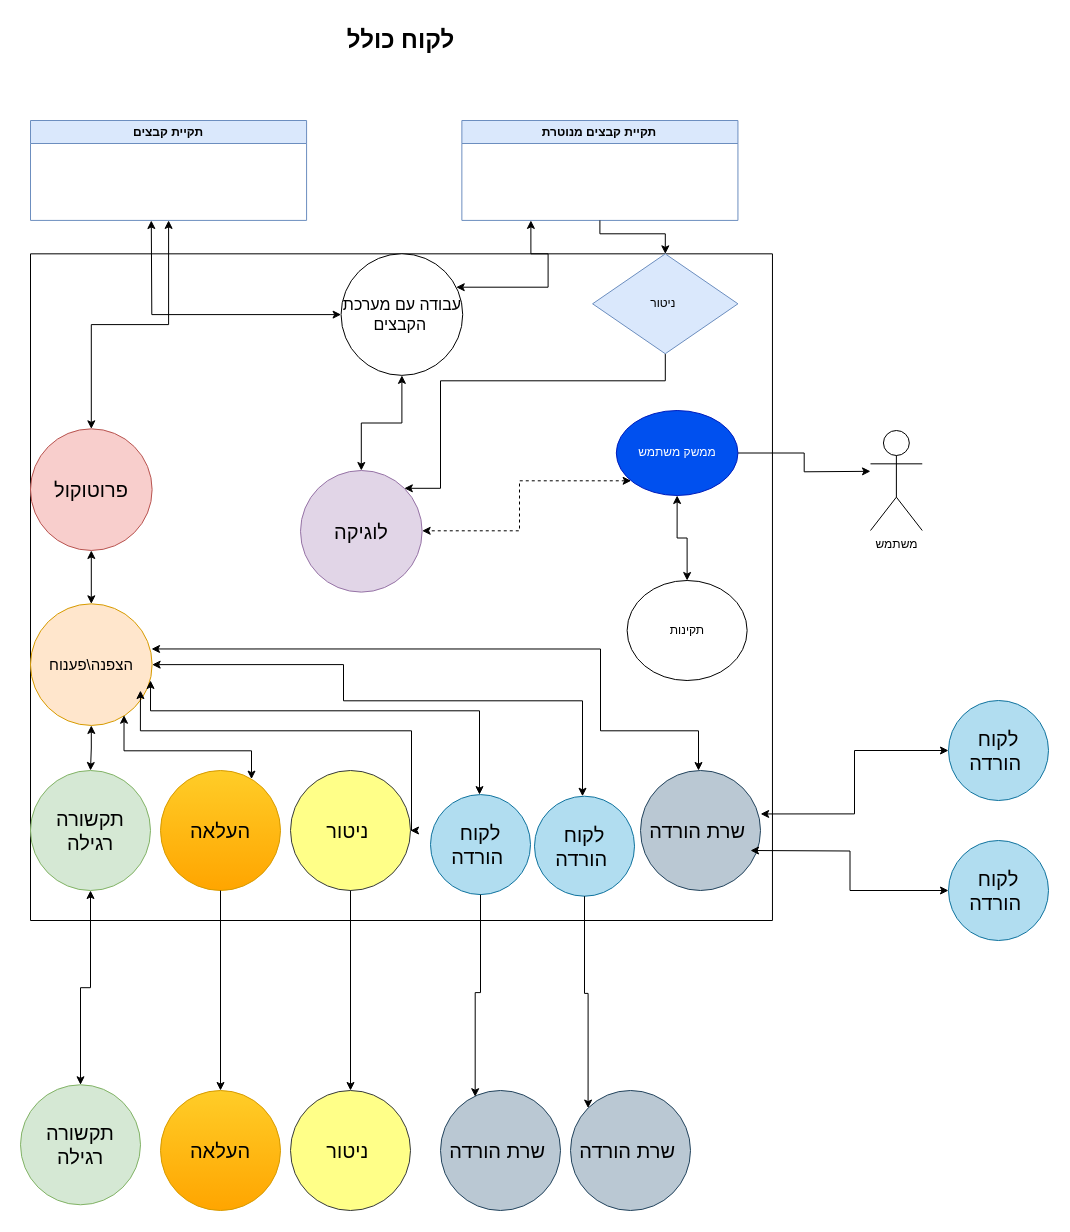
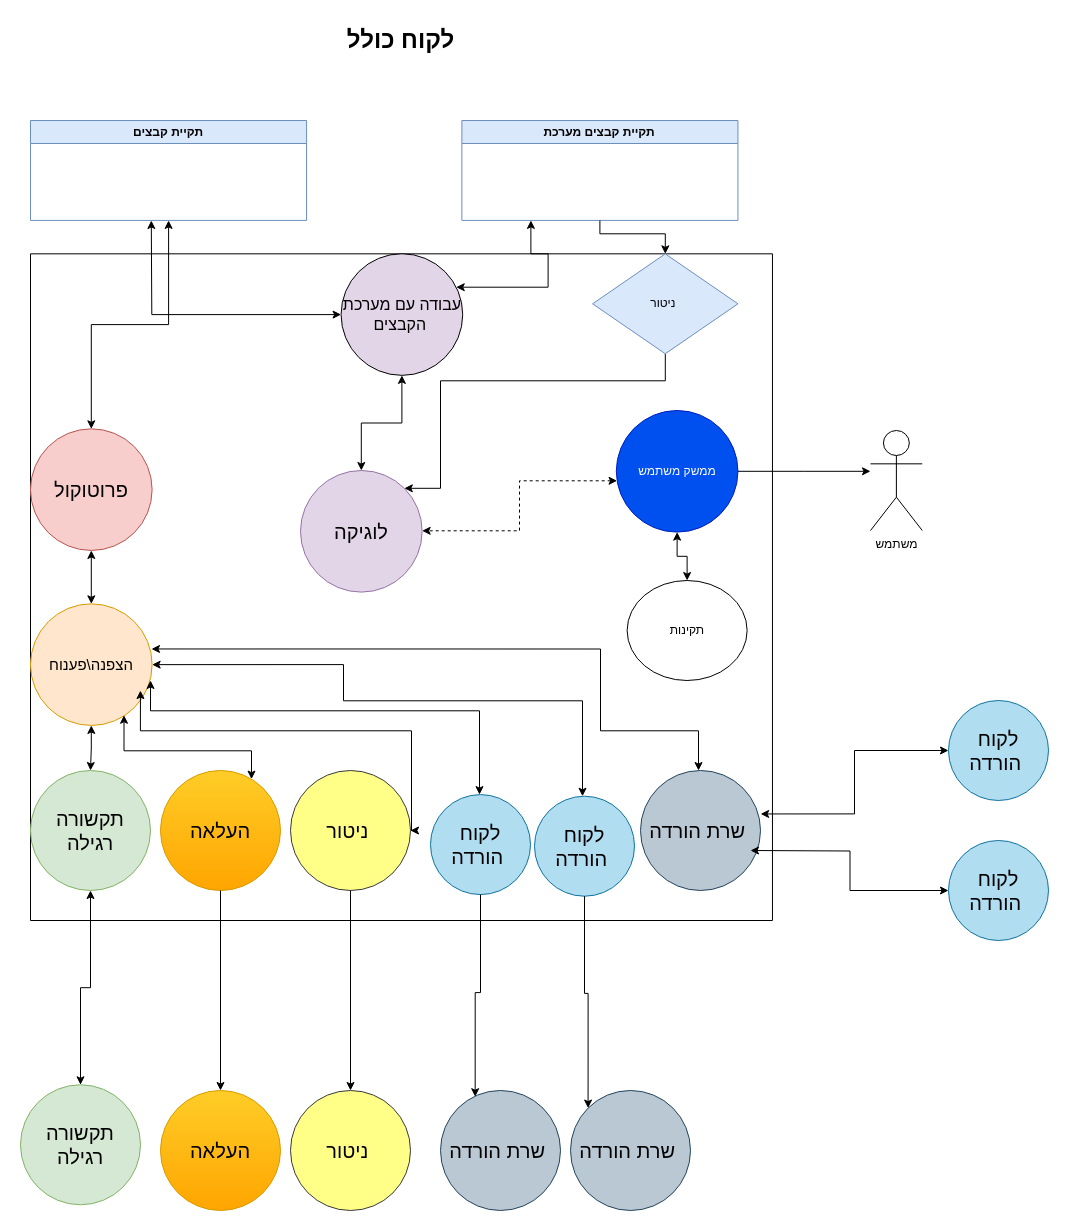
node "תקיית קבצים מנוטרת": label "תקיית קבצים מנוטרת" -> "תקיית קבצים מערכת"
node "עבודה עם מערכת הקבצים": fillcolor #ffffff -> #e1d5e7
node "ממשק משתמש": size 122x85 -> 122x122
